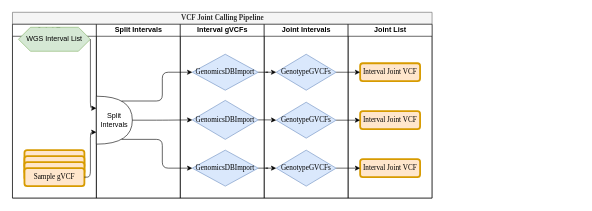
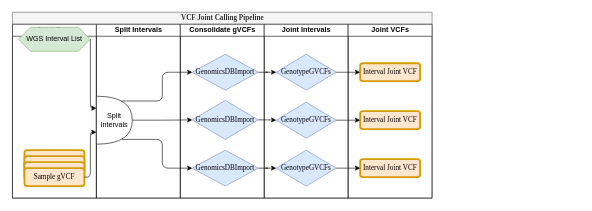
node "Interval gVCFs": label "Interval gVCFs" -> "Consolidate gVCFs"
node "Joint List": label "Joint List" -> "Joint VCFs"
